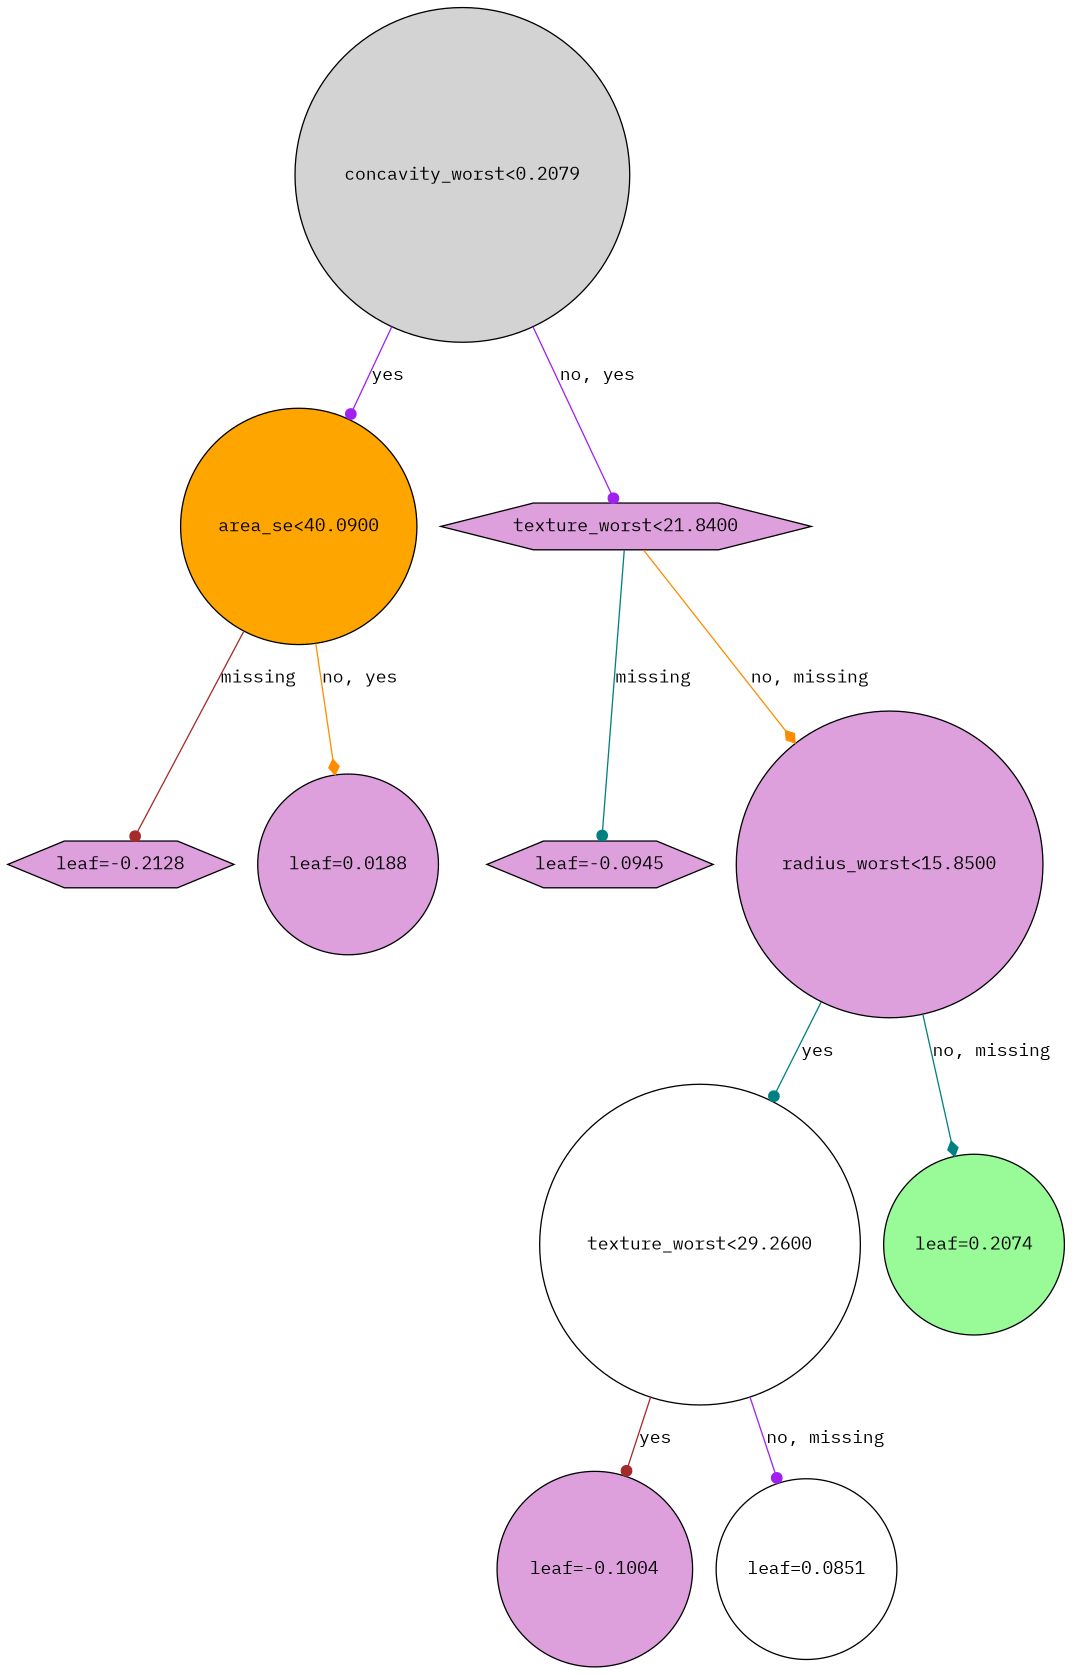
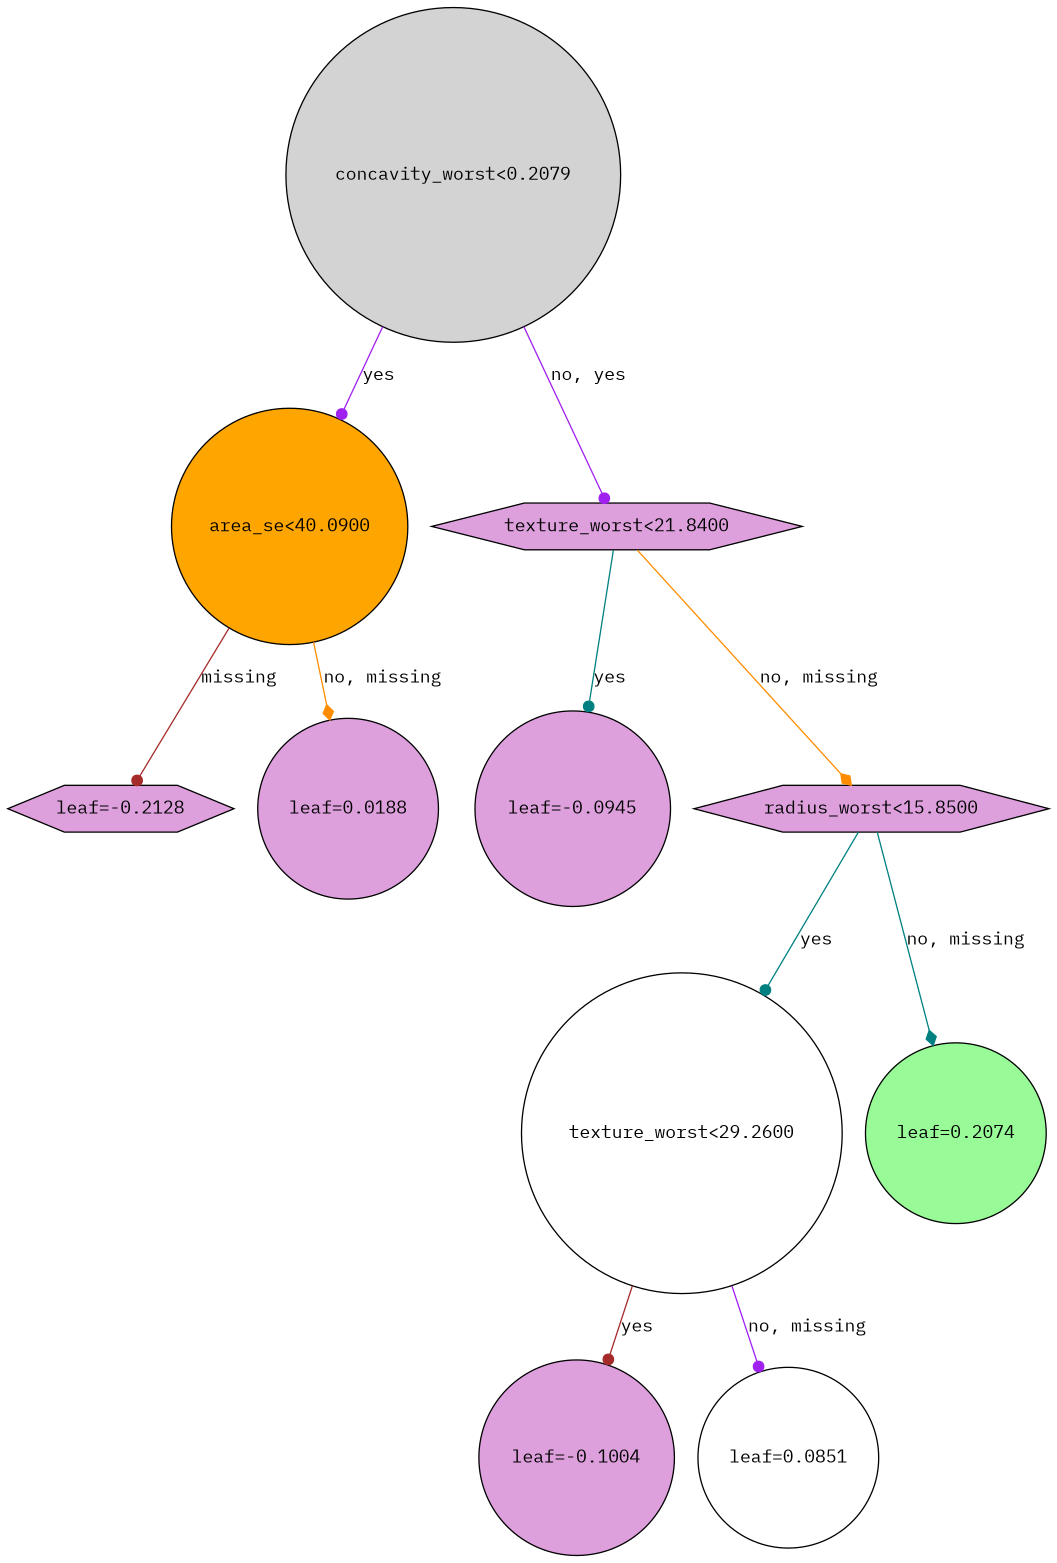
edge "area_se<40.0900" -> "leaf=0.0188": label "no, yes" -> "no, missing"
edge "texture_worst<21.8400" -> "leaf=-0.0945": label "missing" -> "yes"
node "leaf=-0.0945": shape hexagon -> circle
node "radius_worst<15.8500": shape circle -> hexagon
